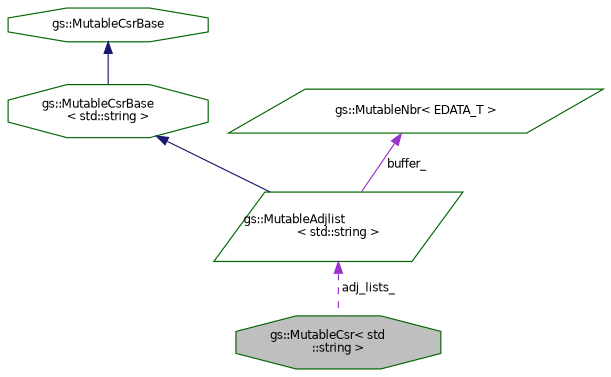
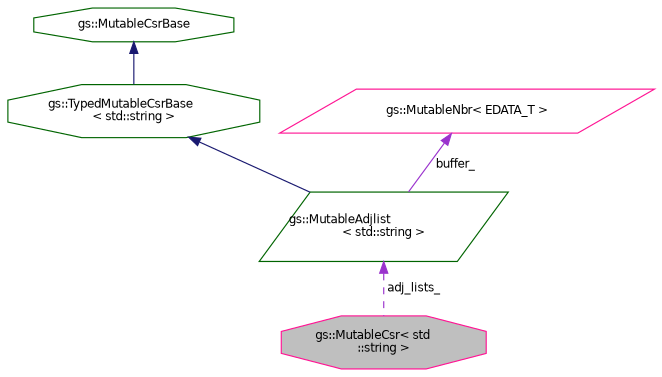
node "gs::MutableCsrBase < std::string >": label "gs::MutableCsrBase < std::string >" -> "gs::TypedMutableCsrBase < std::string >"
node "gs::MutableNbr< EDATA_T >": color darkgreen -> deeppink
node "gs::MutableCsr< std ::string >": color darkgreen -> deeppink
